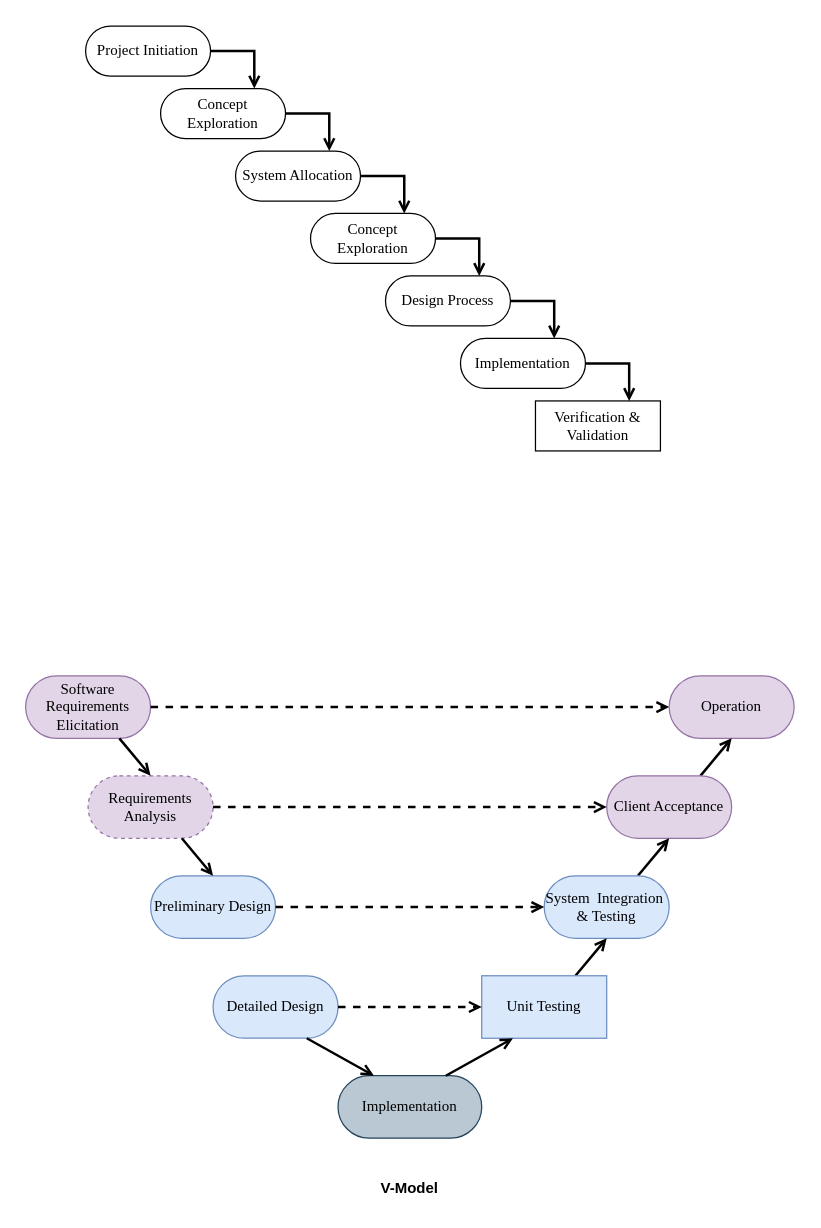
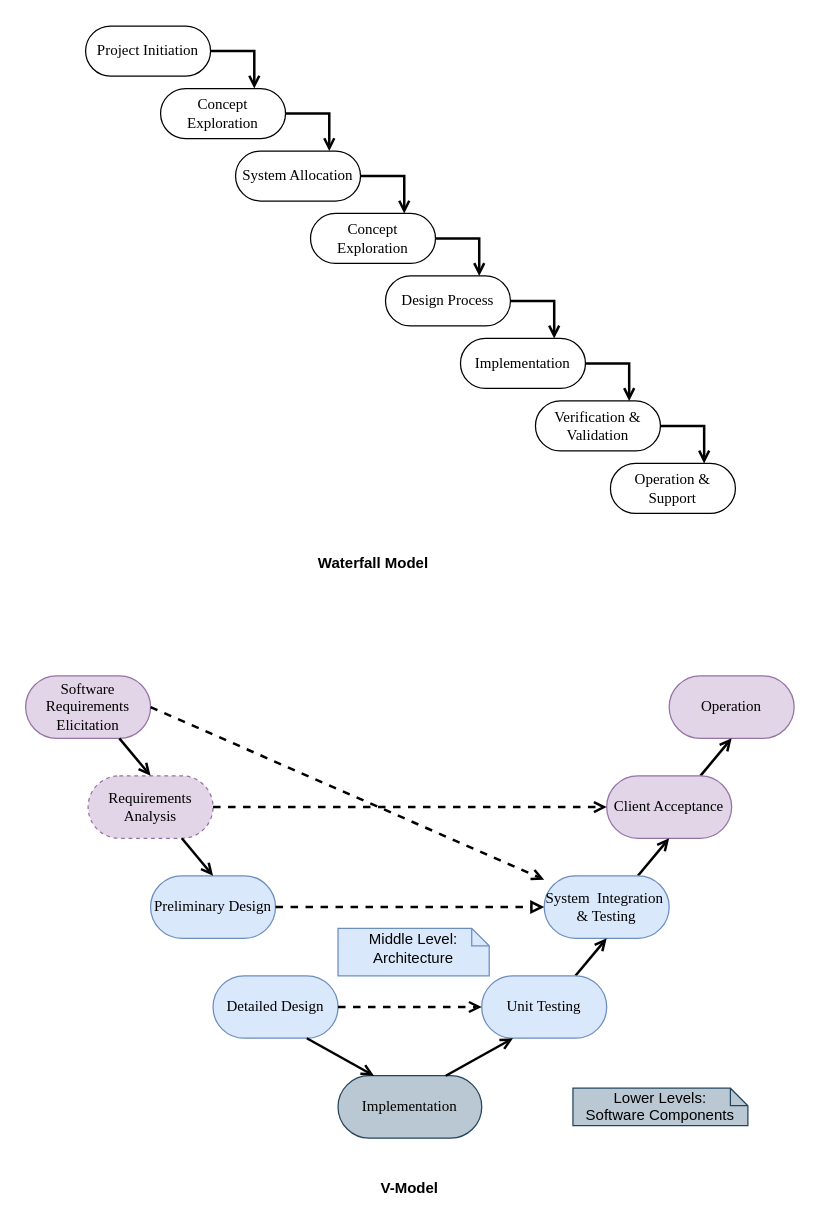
node "Verification & Validation": shape rectangle -> rounded rectangle
edge "Verification & Validation" -> "Operation & Support": added
node "Operation & Support": added
node "Waterfall Model": added
edge "Software Requirements Elicitation" -> "Operation": now "Software Requirements Elicitation" -> "System Integration & Testing"
edge "Preliminary Design" -> "System Integration & Testing": arrowhead open -> block
node "Middle Level: Architecture": added
node "Unit Testing": shape rectangle -> rounded rectangle
node "Lower Levels: Software Components": added
